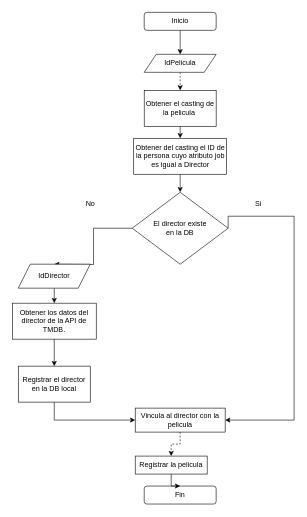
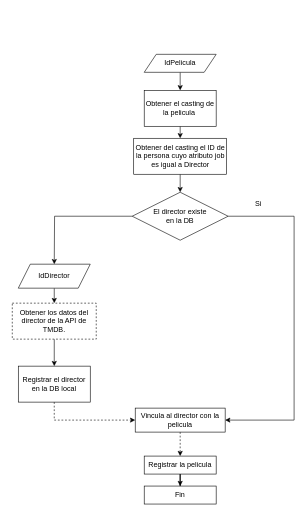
node "Inicio": removed
edge "Inicio" -> "IdPelicula": removed
edge "IdPelicula" -> "Obtener el casting de la pelicula": style dashed -> solid
node "No": removed
node "El director existe en la DB": size 96x72 -> 96x48
node "Obtener los datos del director de la API de TMDB.": style solid -> dashed
edge "Registrar el director en la DB local" -> "Vincula al director con la pelicula": style solid -> dashed
node "Registrar la pelicula": moved (171, 465) -> (180, 465)
node "Fin": shape rounded rectangle -> rectangle
